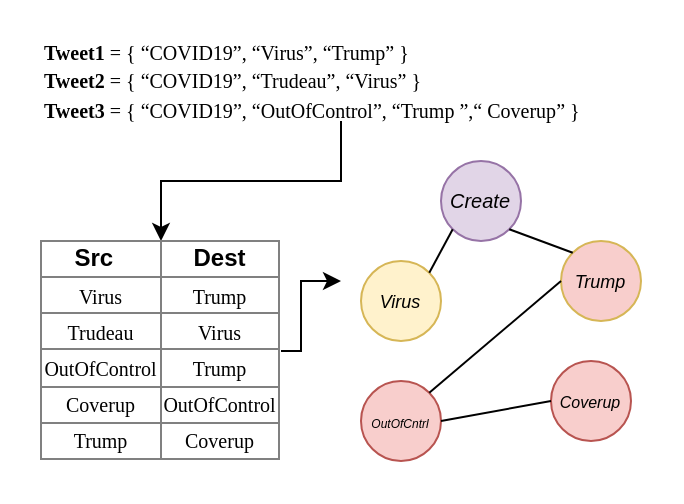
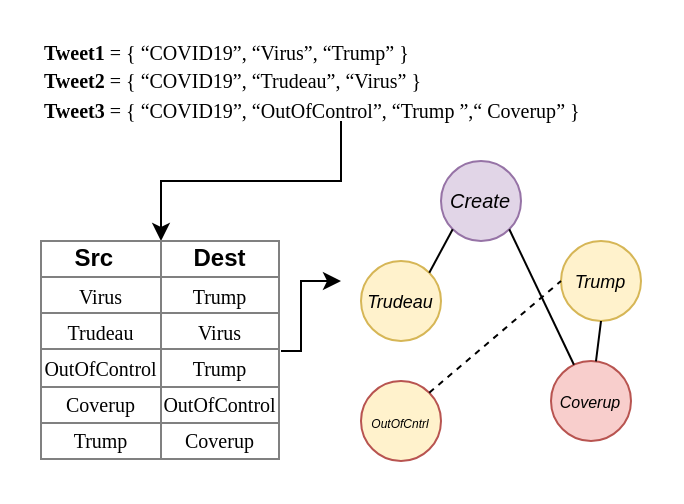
edge "Create" -- "Trump": now "Create" -- "Coverup"
node "Trump": fillcolor #f8cecc -> #fff2cc
node "Virus": label "Virus" -> "Trudeau"
edge "Trump" -- "Coverup": added
edge "Trump" -- "OutOfCntrl": style solid -> dashed
edge "Coverup" -- "OutOfCntrl": removed
node "OutOfCntrl": fillcolor #f8cecc -> #fff2cc
